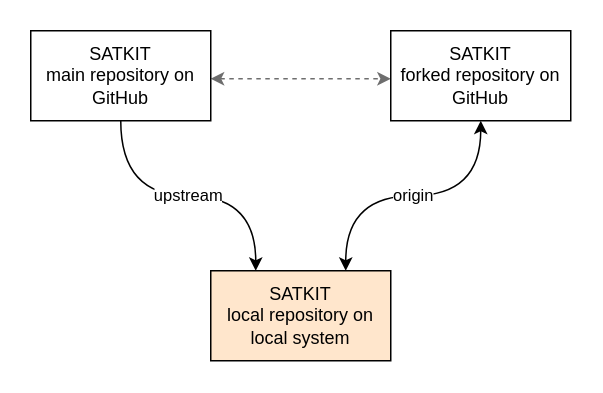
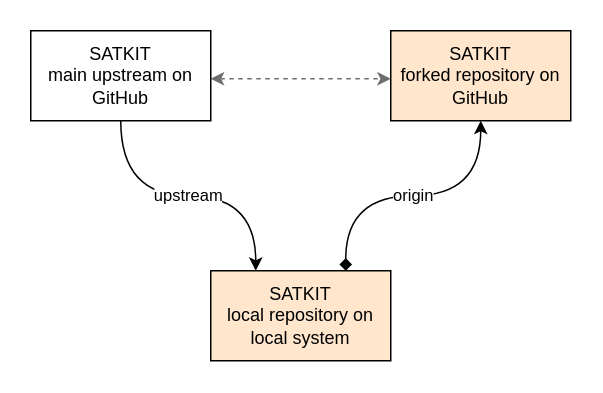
node "SATKIT main repository on GitHub": label "SATKIT main repository on GitHub" -> "SATKIT main upstream on GitHub"
node "SATKIT forked repository on GitHub": fillcolor #ffffff -> #ffe6cc
edge "SATKIT forked repository on GitHub" -- "SATKIT local repository on local system": arrowhead classic -> diamond
